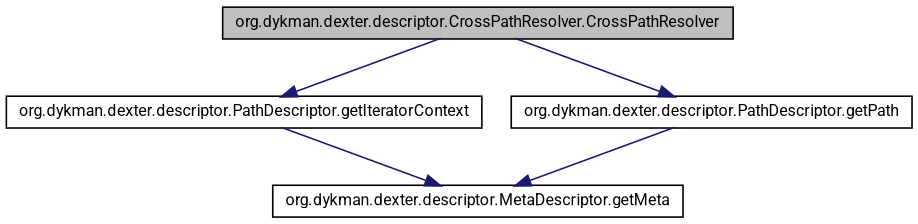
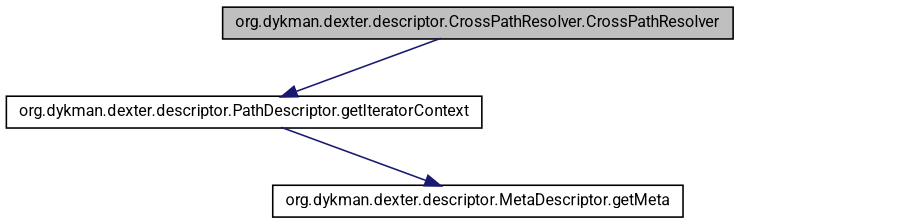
node "org.dykman.dexter.descriptor.PathDescriptor.getPath": removed
